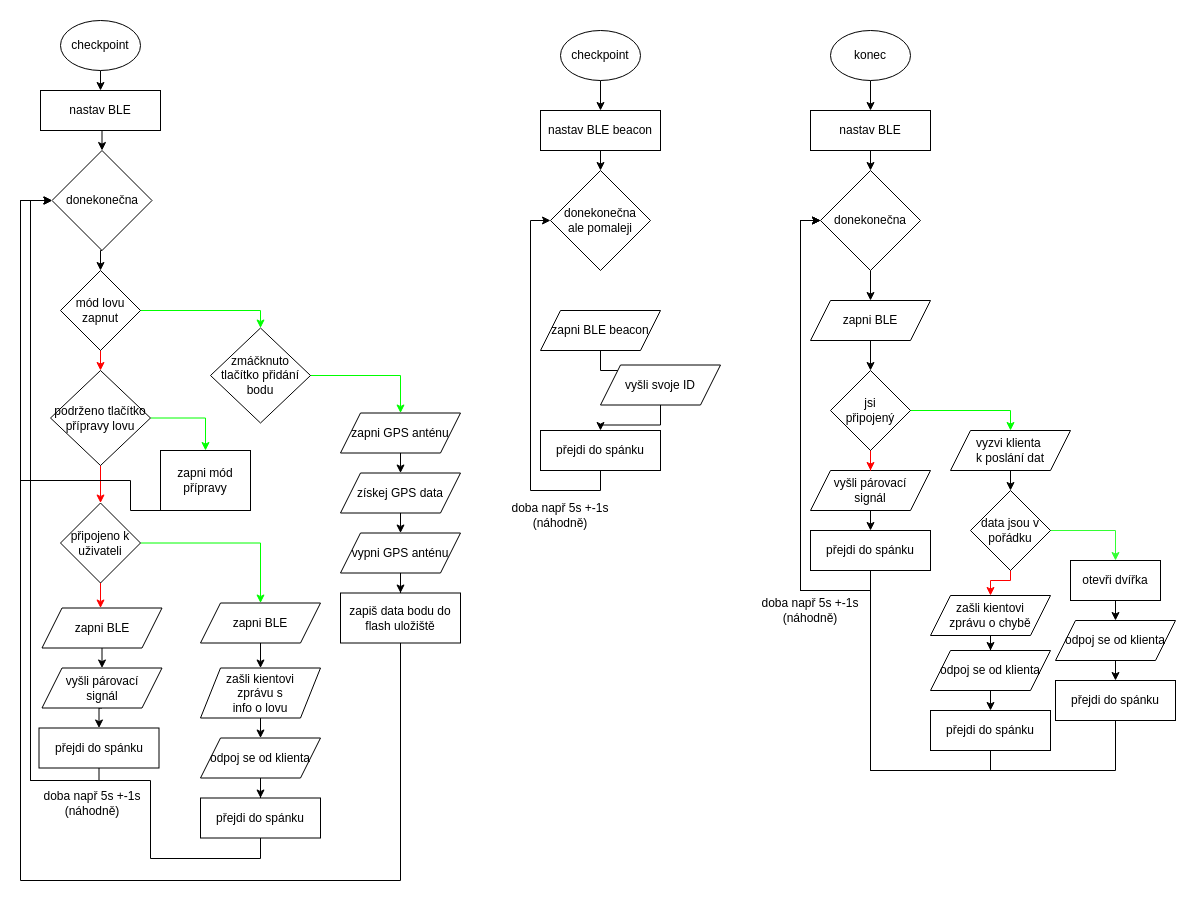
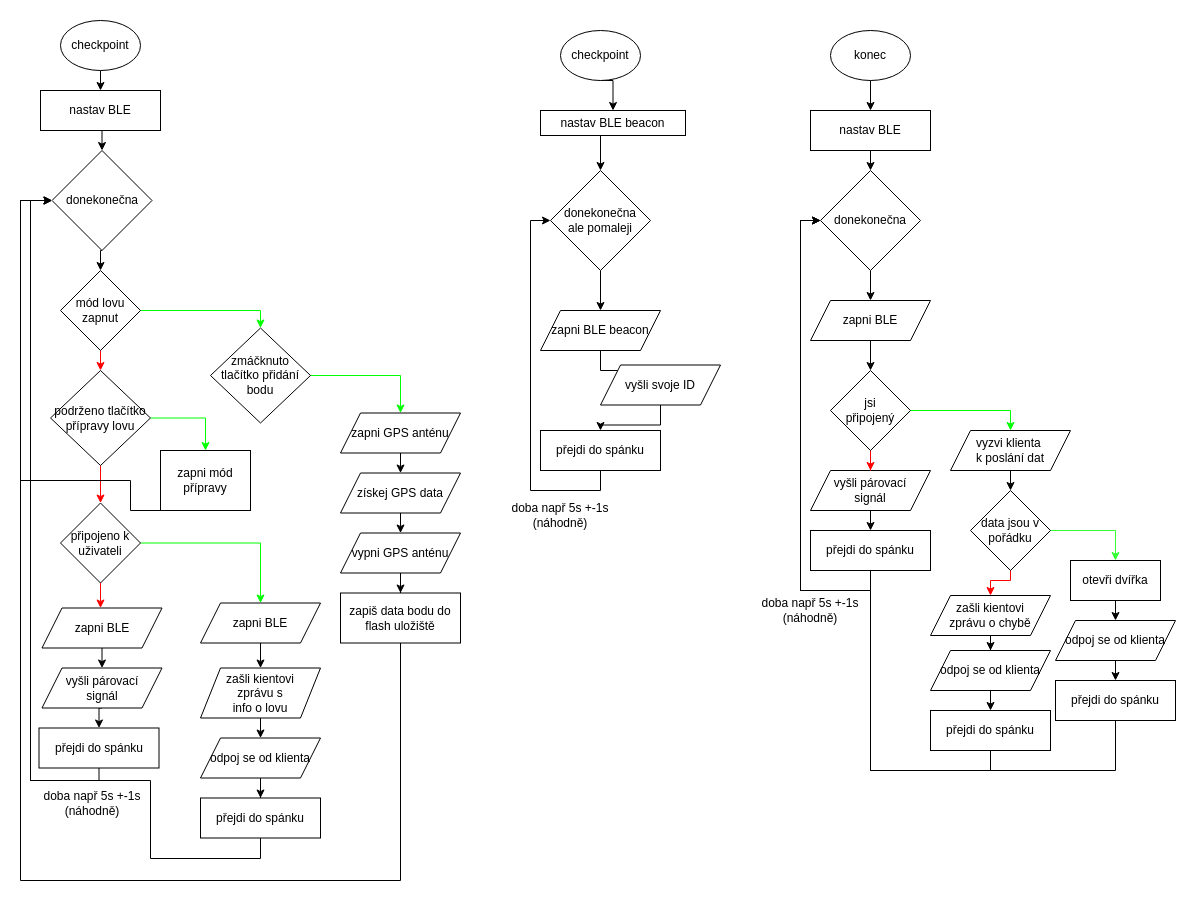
node "nastav BLE beacon": size 120x40 -> 145x25
edge "donekonečna ale pomaleji" -> "zapni BLE beacon": added
